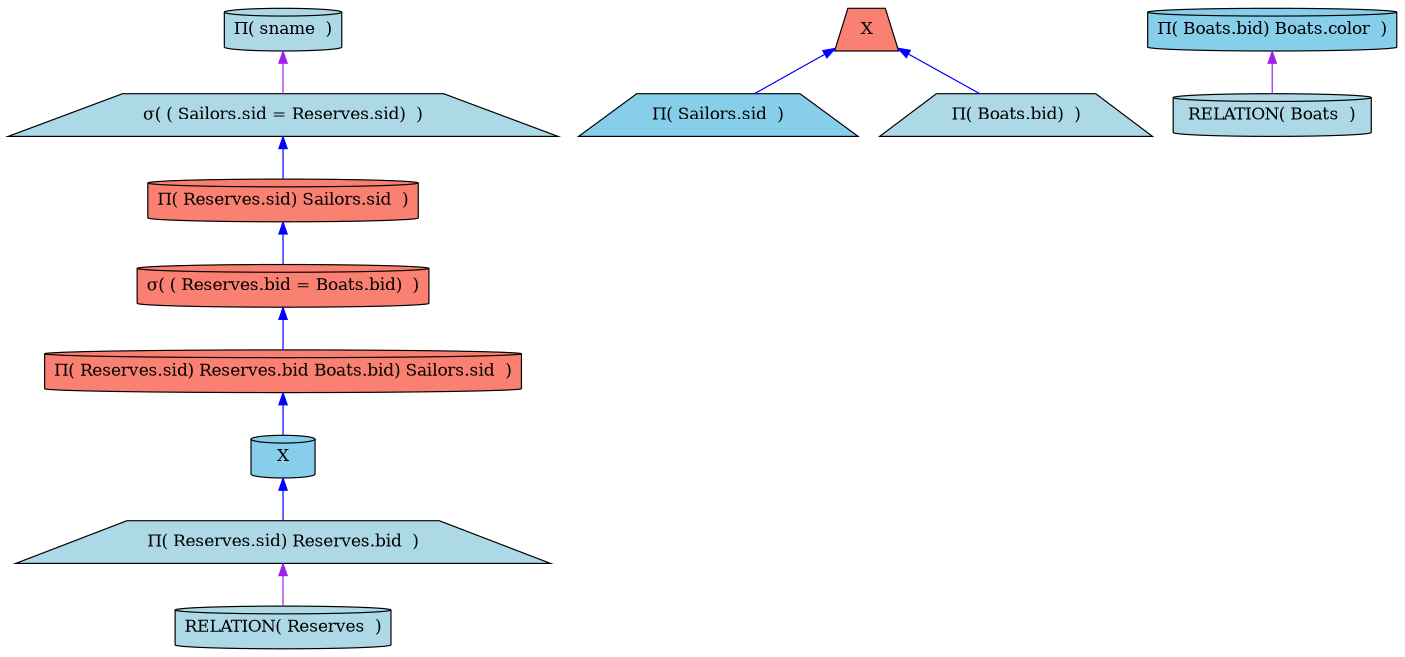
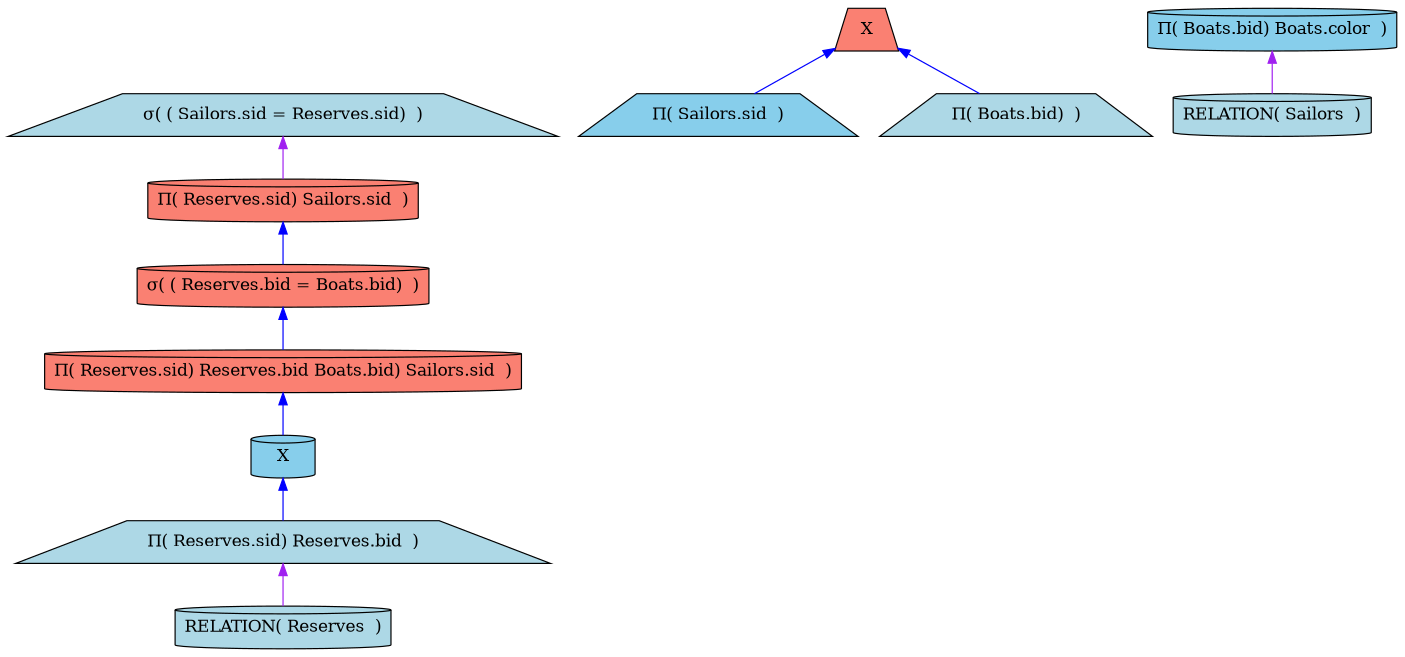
node "Π( sname  )": removed
node "RELATION( Boats  )": label "RELATION( Boats  )" -> "RELATION( Sailors  )"
edge "Π( Reserves.sid) Sailors.sid  )" -> "σ( ( Sailors.sid = Reserves.sid)  )": color blue -> purple
